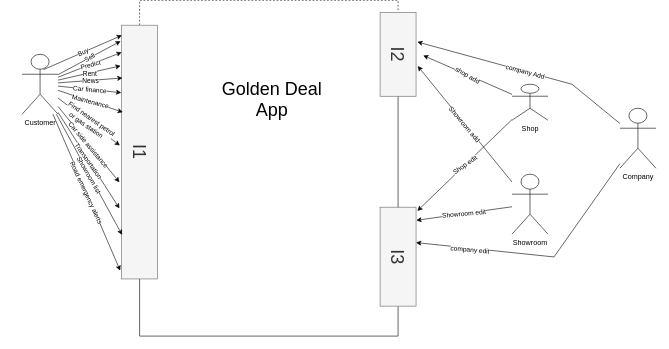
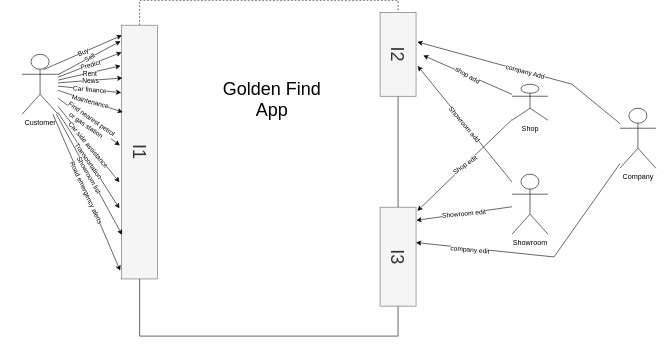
node "Golden Deal App": label "Golden Deal App" -> "Golden Find App"
